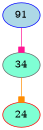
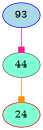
node "91": label "91" -> "93"
node "34": label "34" -> "44"
